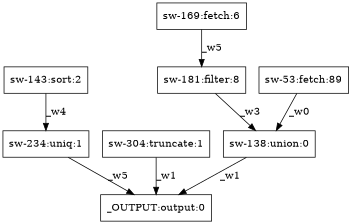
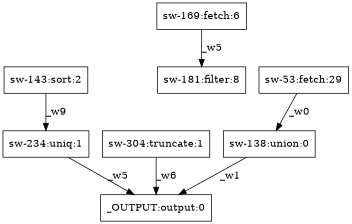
node "sw-53:fetch:89": label "sw-53:fetch:89" -> "sw-53:fetch:29"
edge "sw-181:filter:8" -> "sw-138:union:0": removed, label "_w3"
edge "sw-143:sort:2" -> "sw-234:uniq:1": label "_w4" -> "_w9"
edge "sw-304:truncate:1" -> "_OUTPUT:output:0": label "_w1" -> "_w6"
